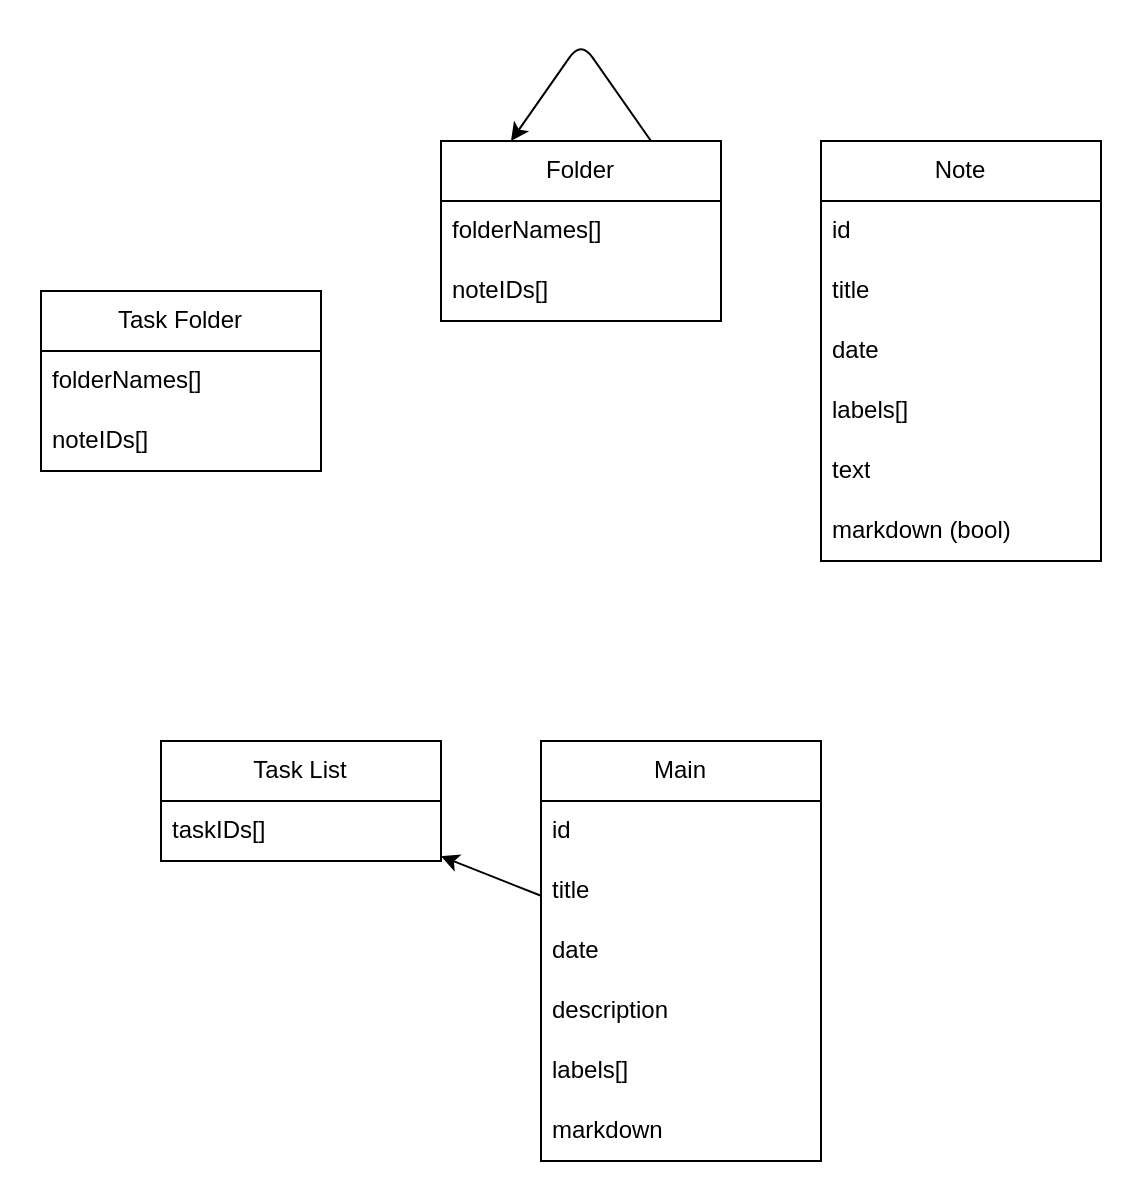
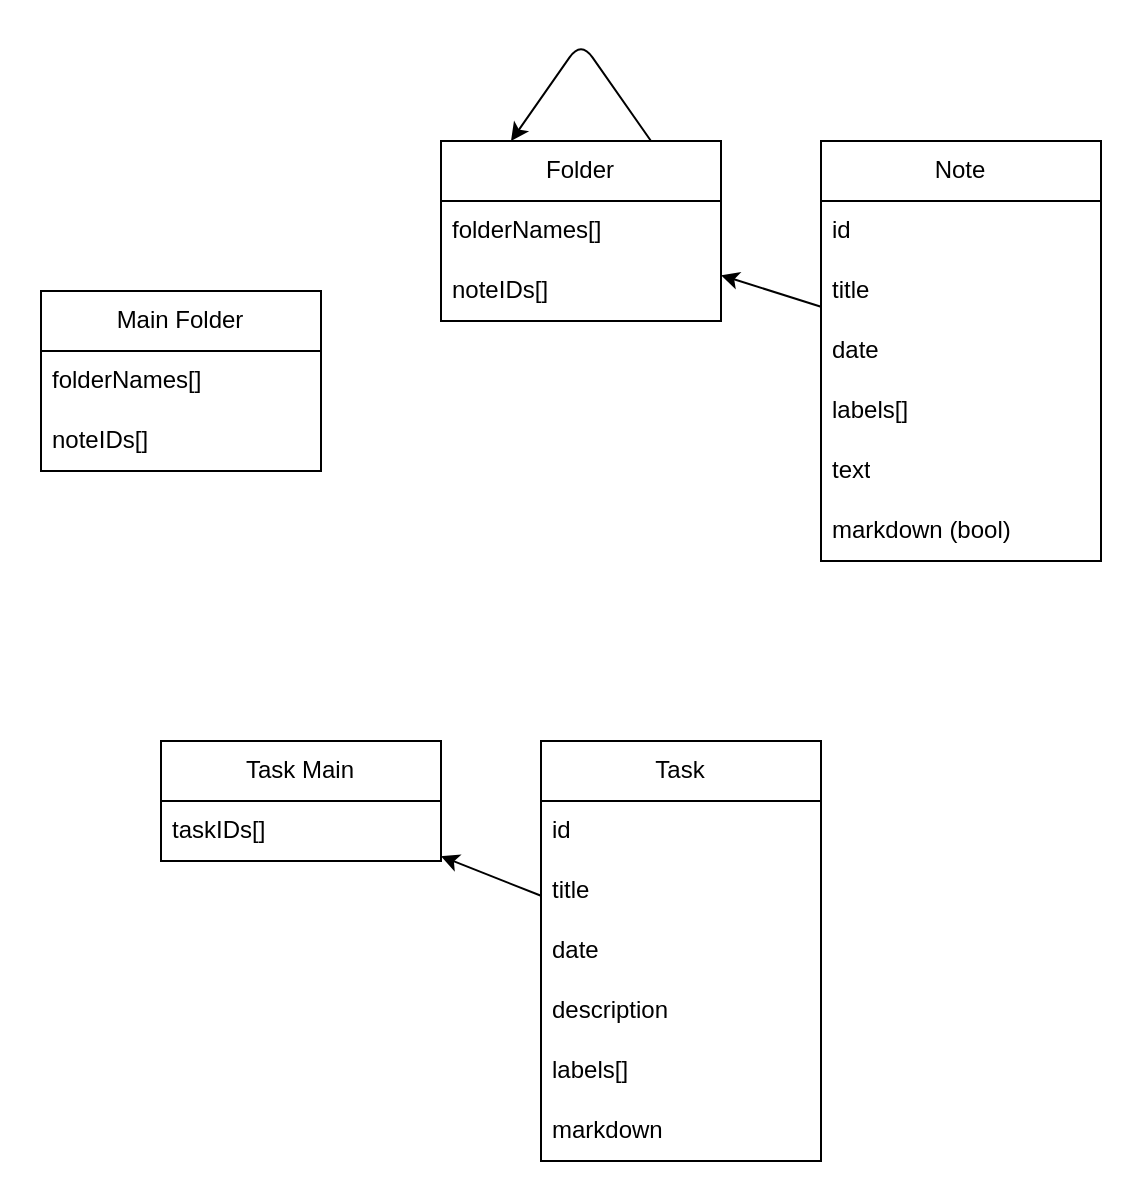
edge "Note" -> "Folder": added
node "Task Folder": label "Task Folder" -> "Main Folder"
node "Task List": label "Task List" -> "Task Main"
node "Main": label "Main" -> "Task"
